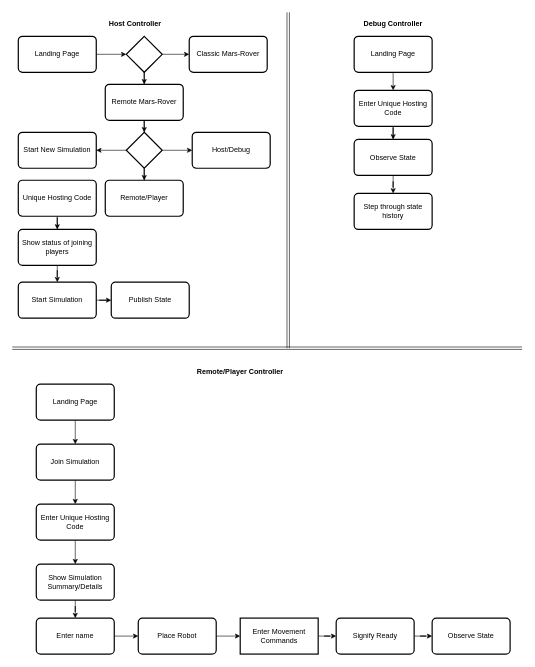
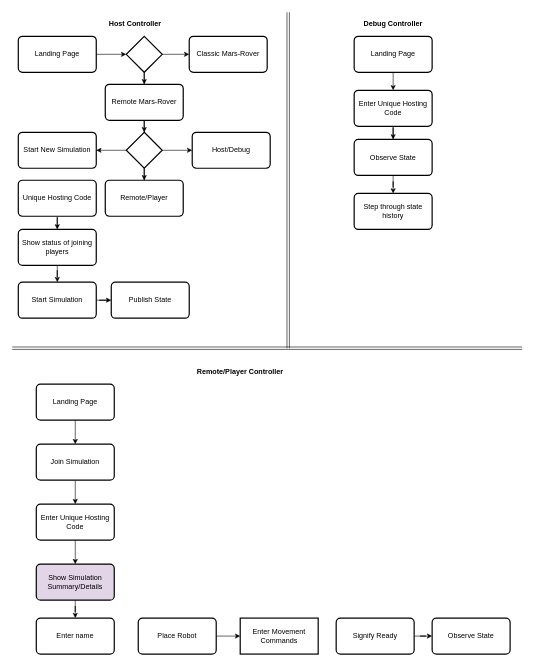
node "Show Simulation Summary/Details": fillcolor #ffffff -> #e1d5e7
edge "Enter name" -> "Place Robot": removed
edge "Enter Movement Commands" -> "Signify Ready": removed
